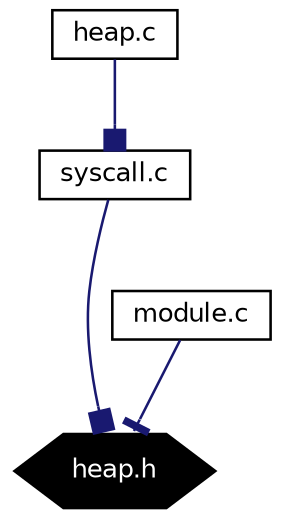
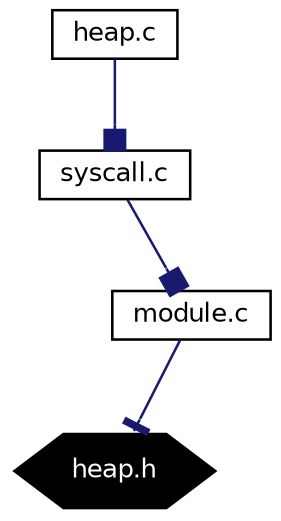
edge "syscall.c" -> "heap.h": now "syscall.c" -> "module.c"
